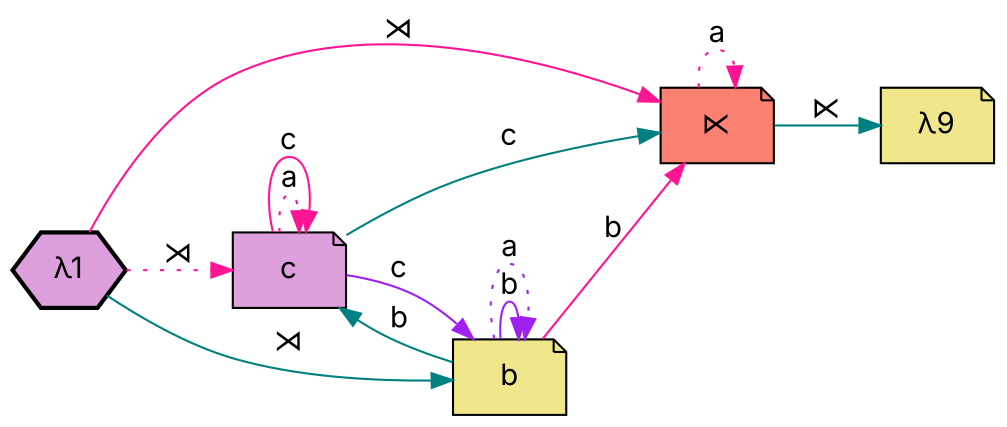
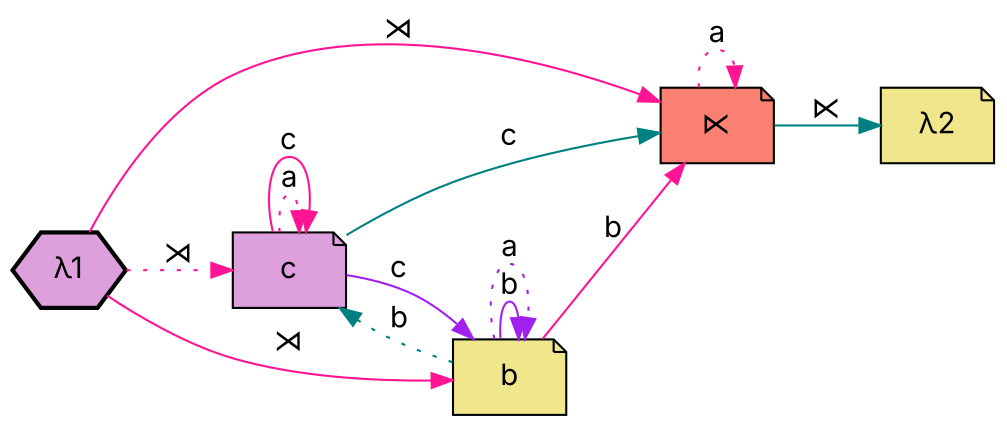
node "λ9": label "λ9" -> "λ2"
edge "b" -> "c": style solid -> dotted
edge "λ1" -> "b": color teal -> deeppink
